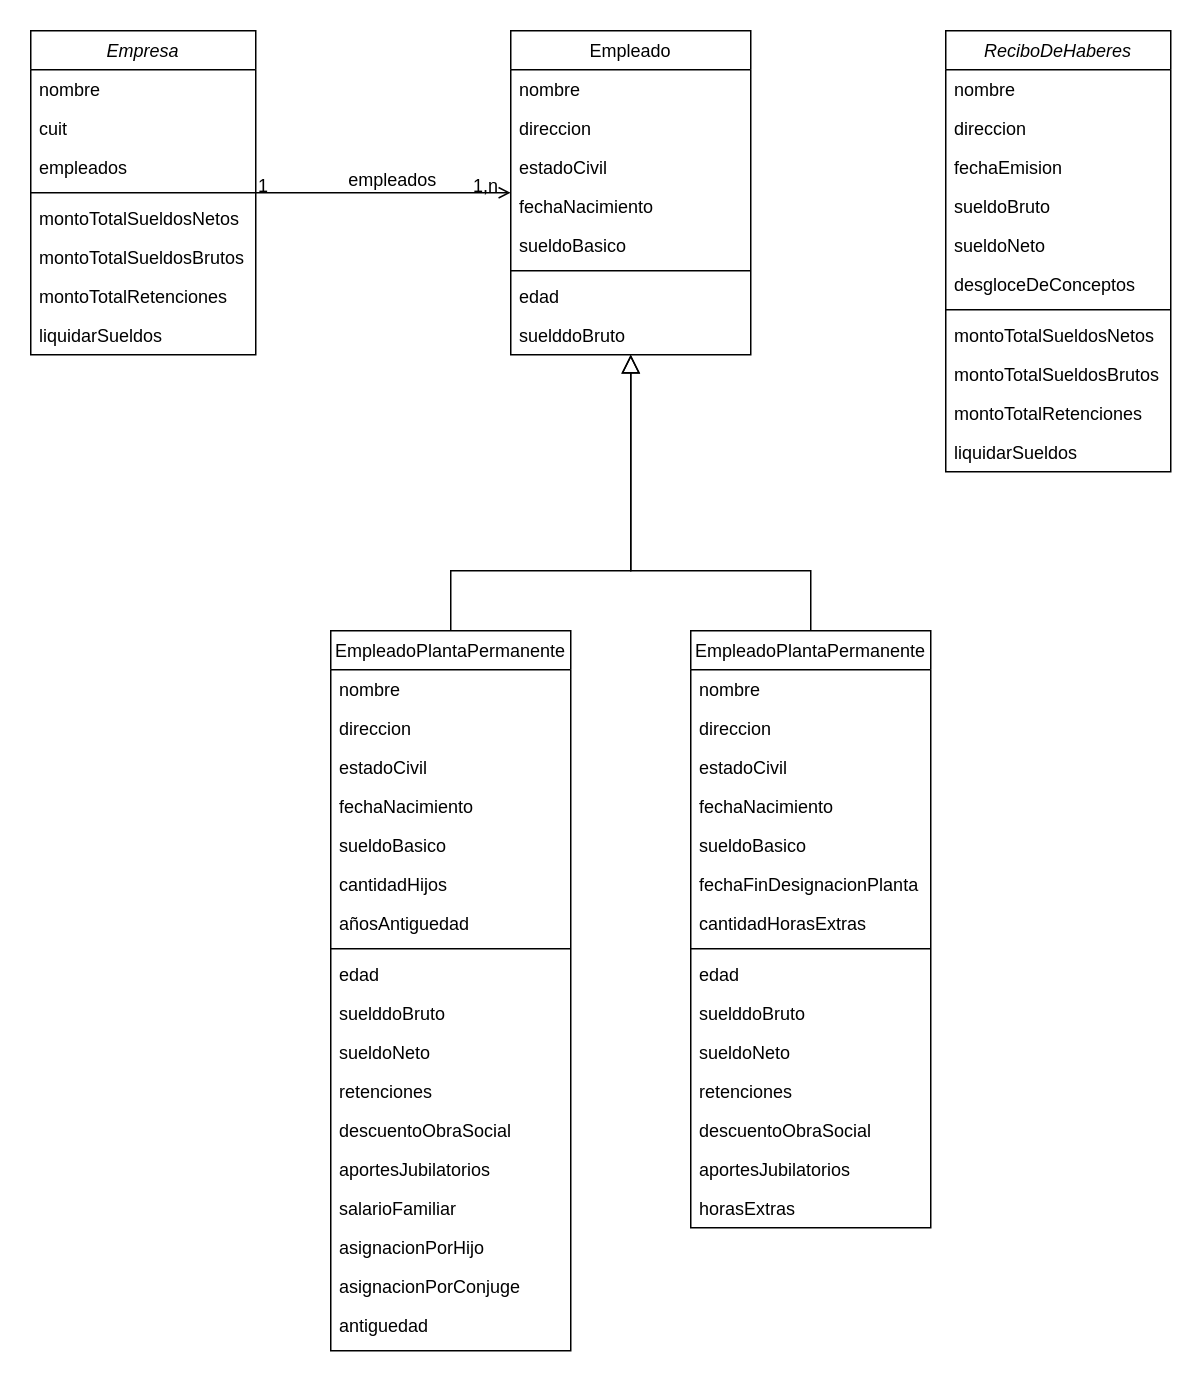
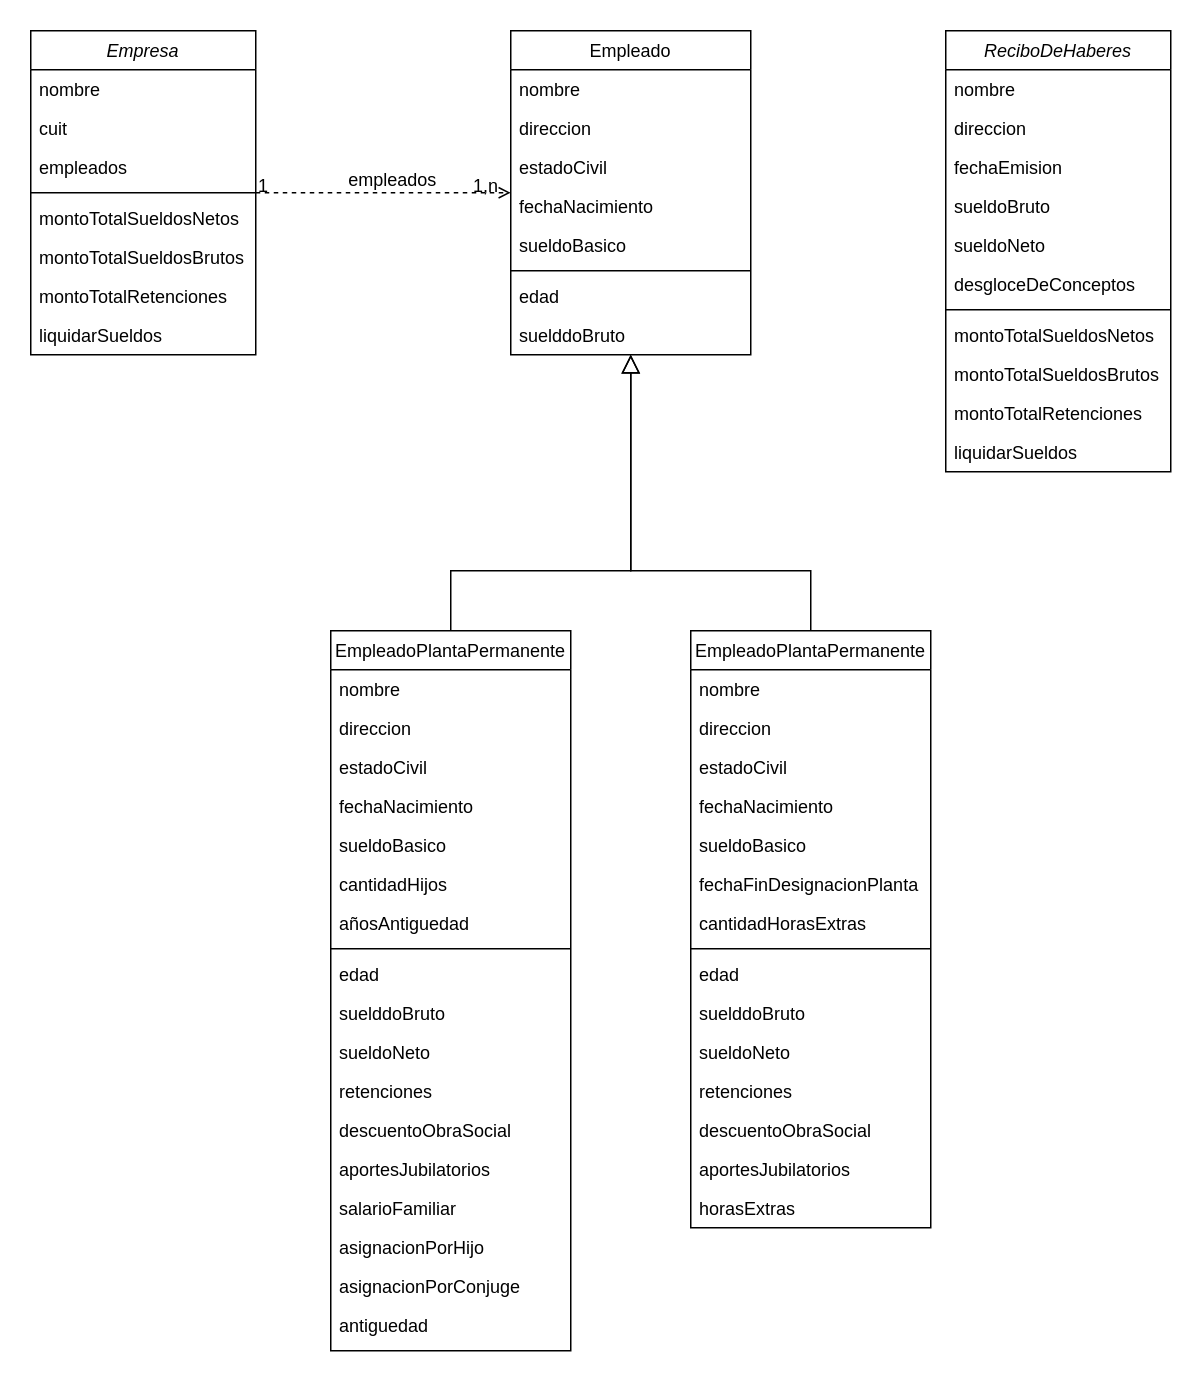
edge "Empresa" -> "Empleado": style solid -> dashed
